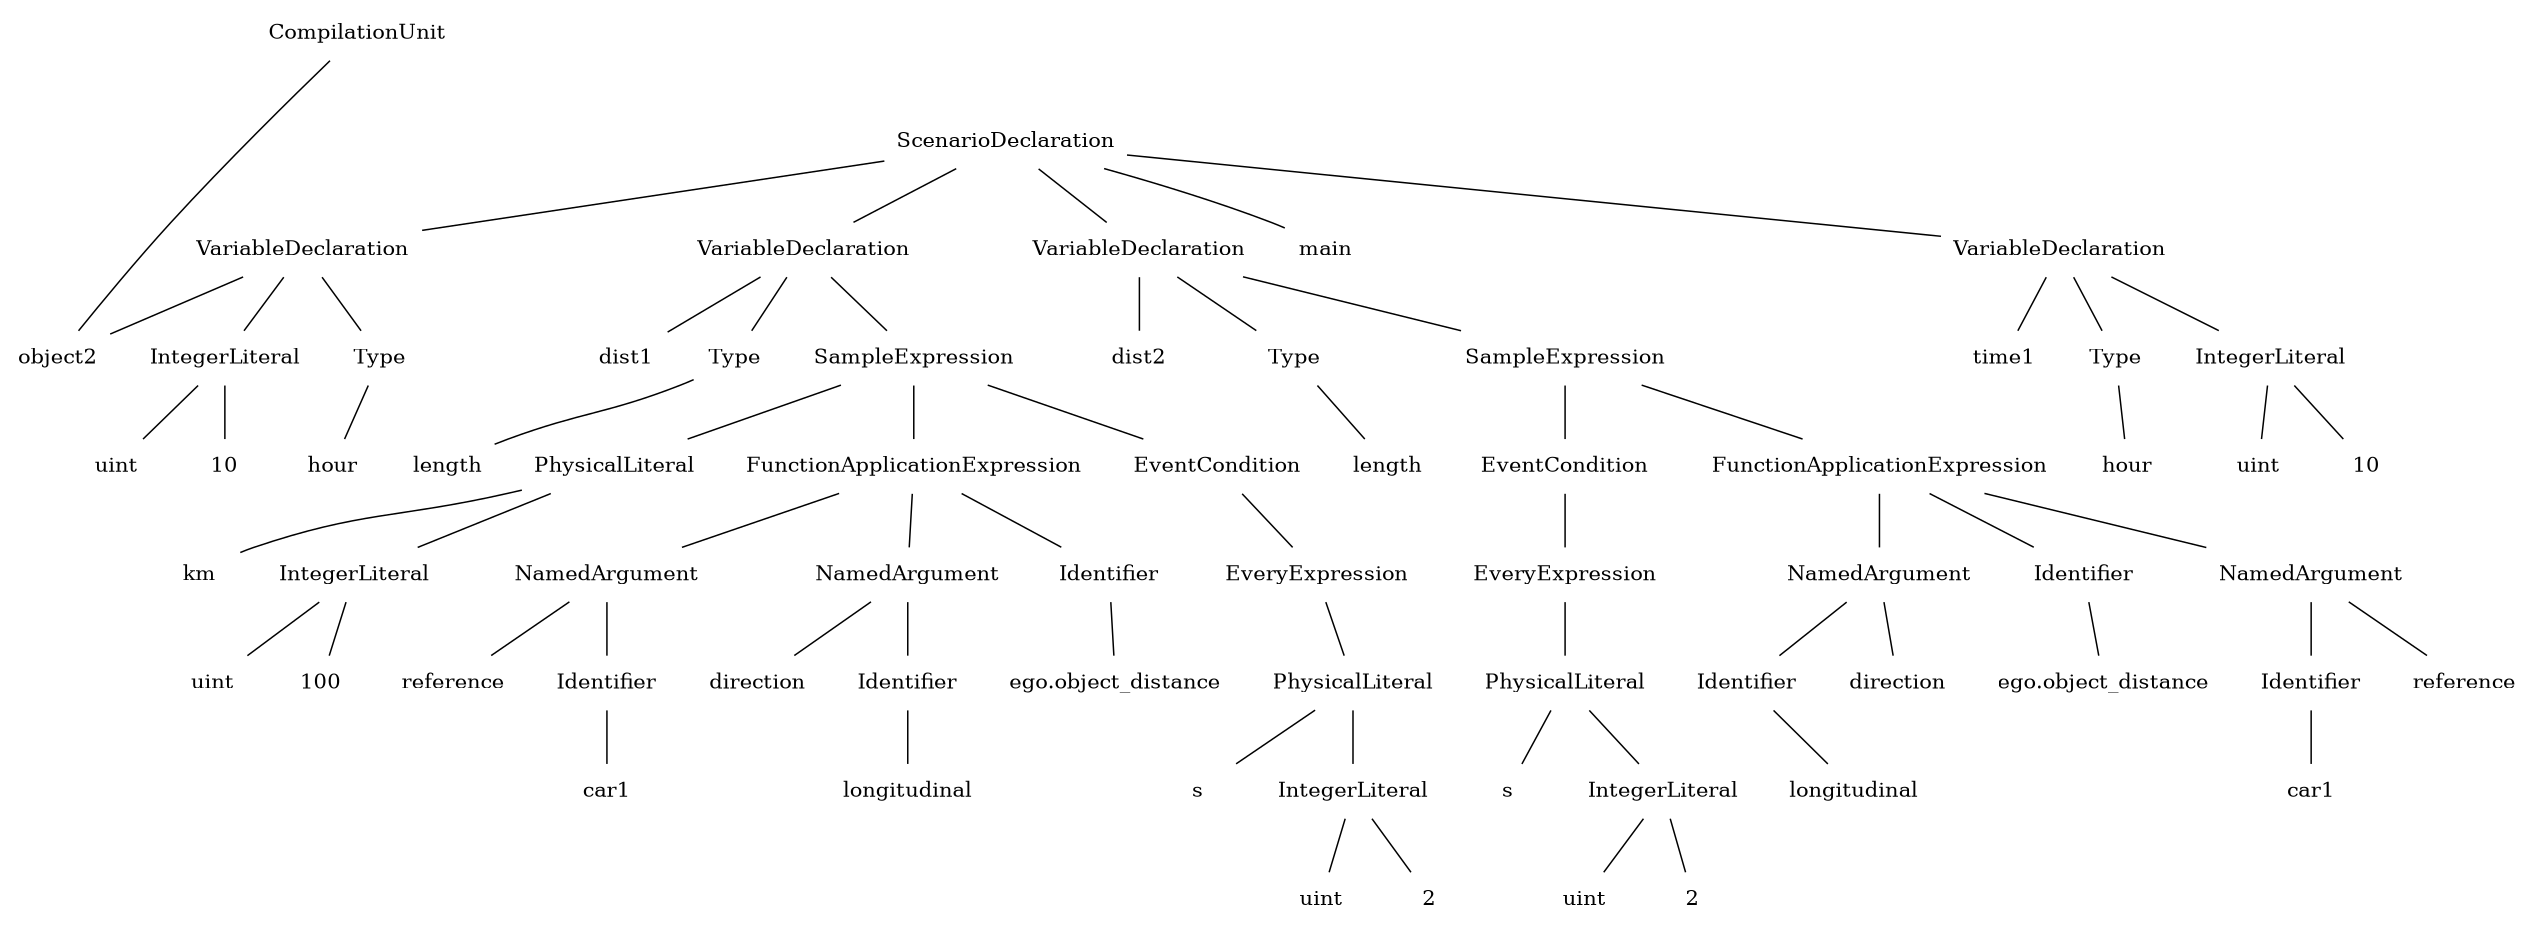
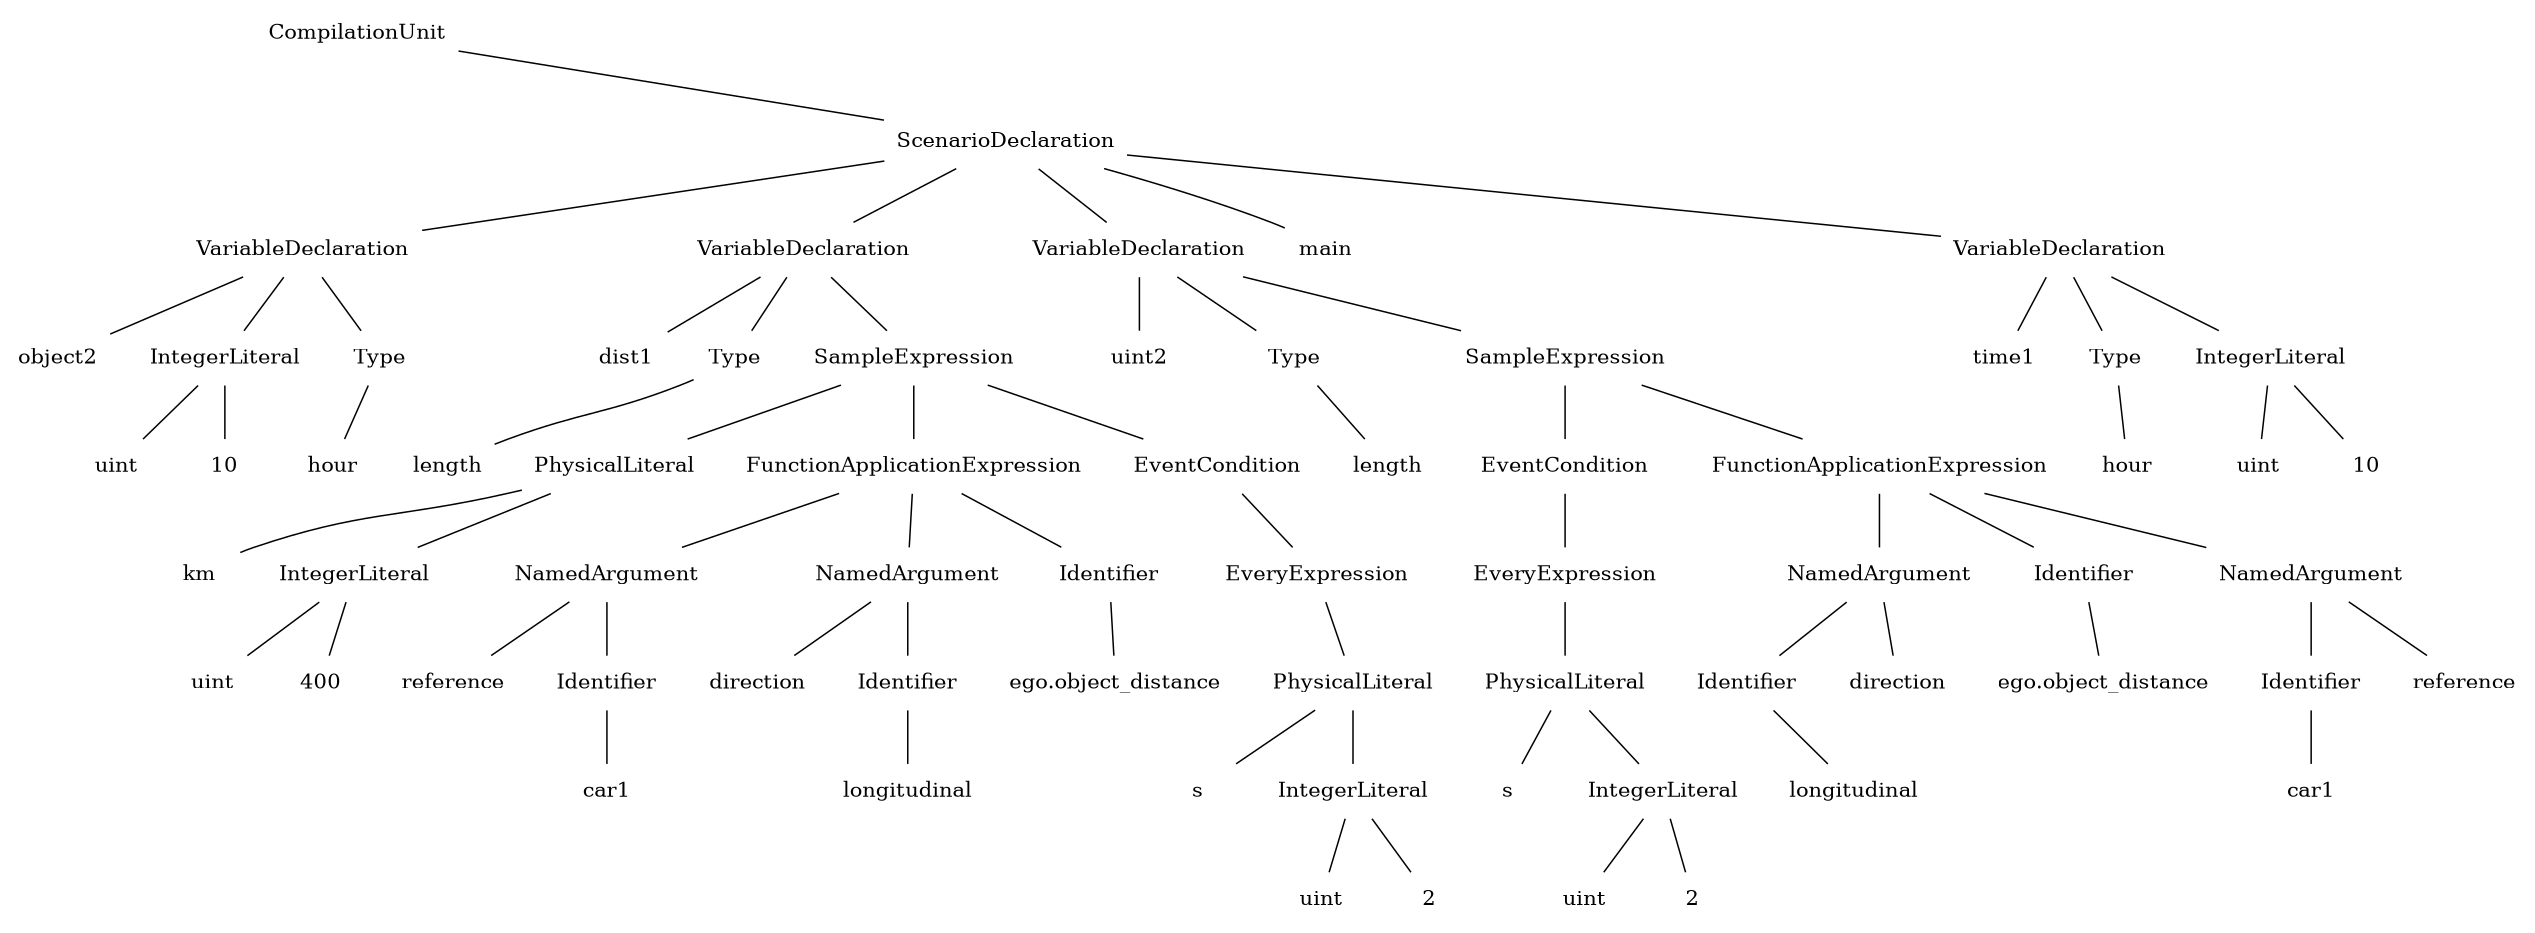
edge "CompilationUnit" -- "object2": now "CompilationUnit" -- "ScenarioDeclaration"
node "dist2": label "dist2" -> "uint2"
node "100": label "100" -> "400"
